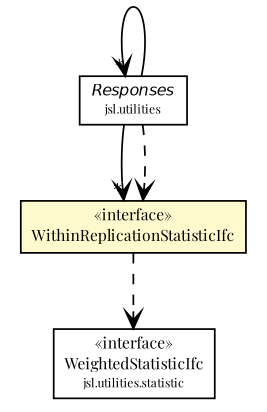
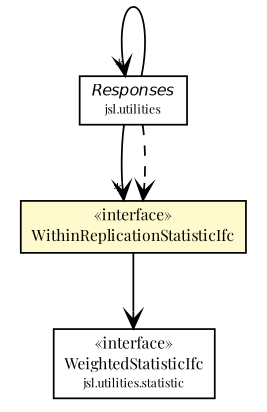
edge "WithinReplicationStatisticIfc" -> "WeightedStatisticIfc": style dashed -> solid
